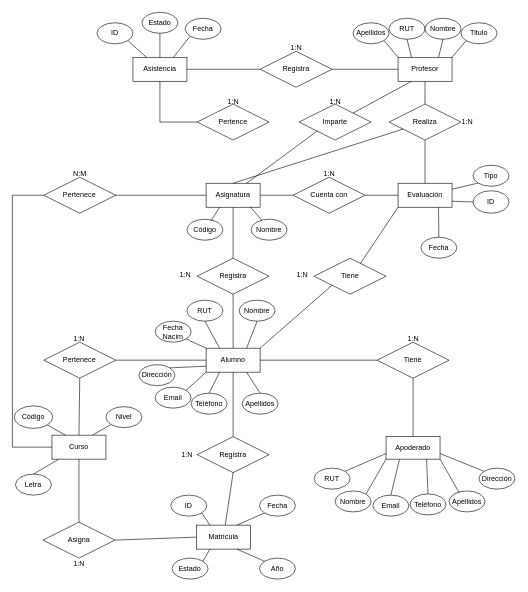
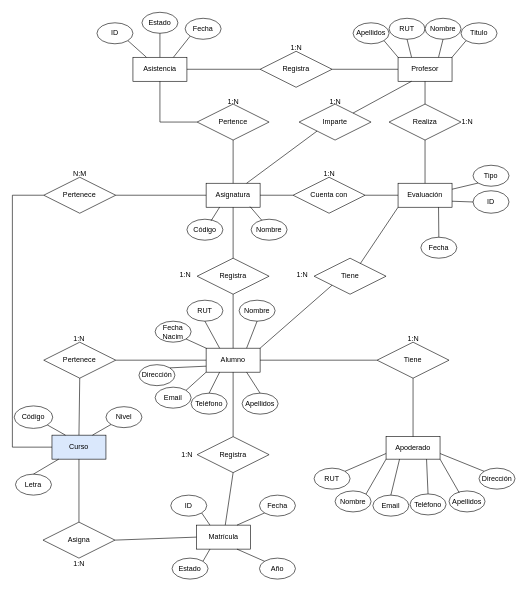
edge "Realiza" -- "Asignatura": now "Pertence" -- "Asignatura"
node "Curso": fillcolor #ffffff -> #dae8fc
